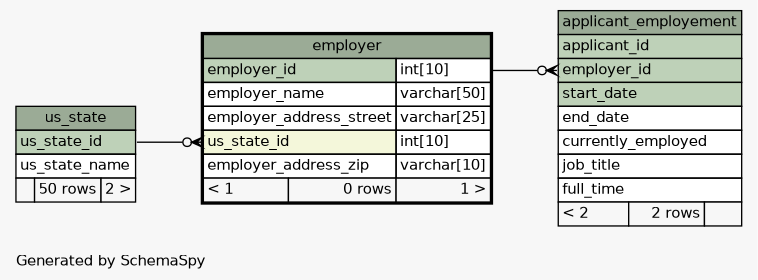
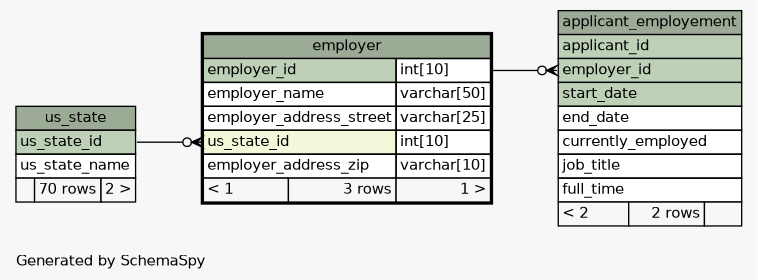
node "us_state": text "50 rows" -> "70 rows"
node "employer": text "0 rows" -> "3 rows"
